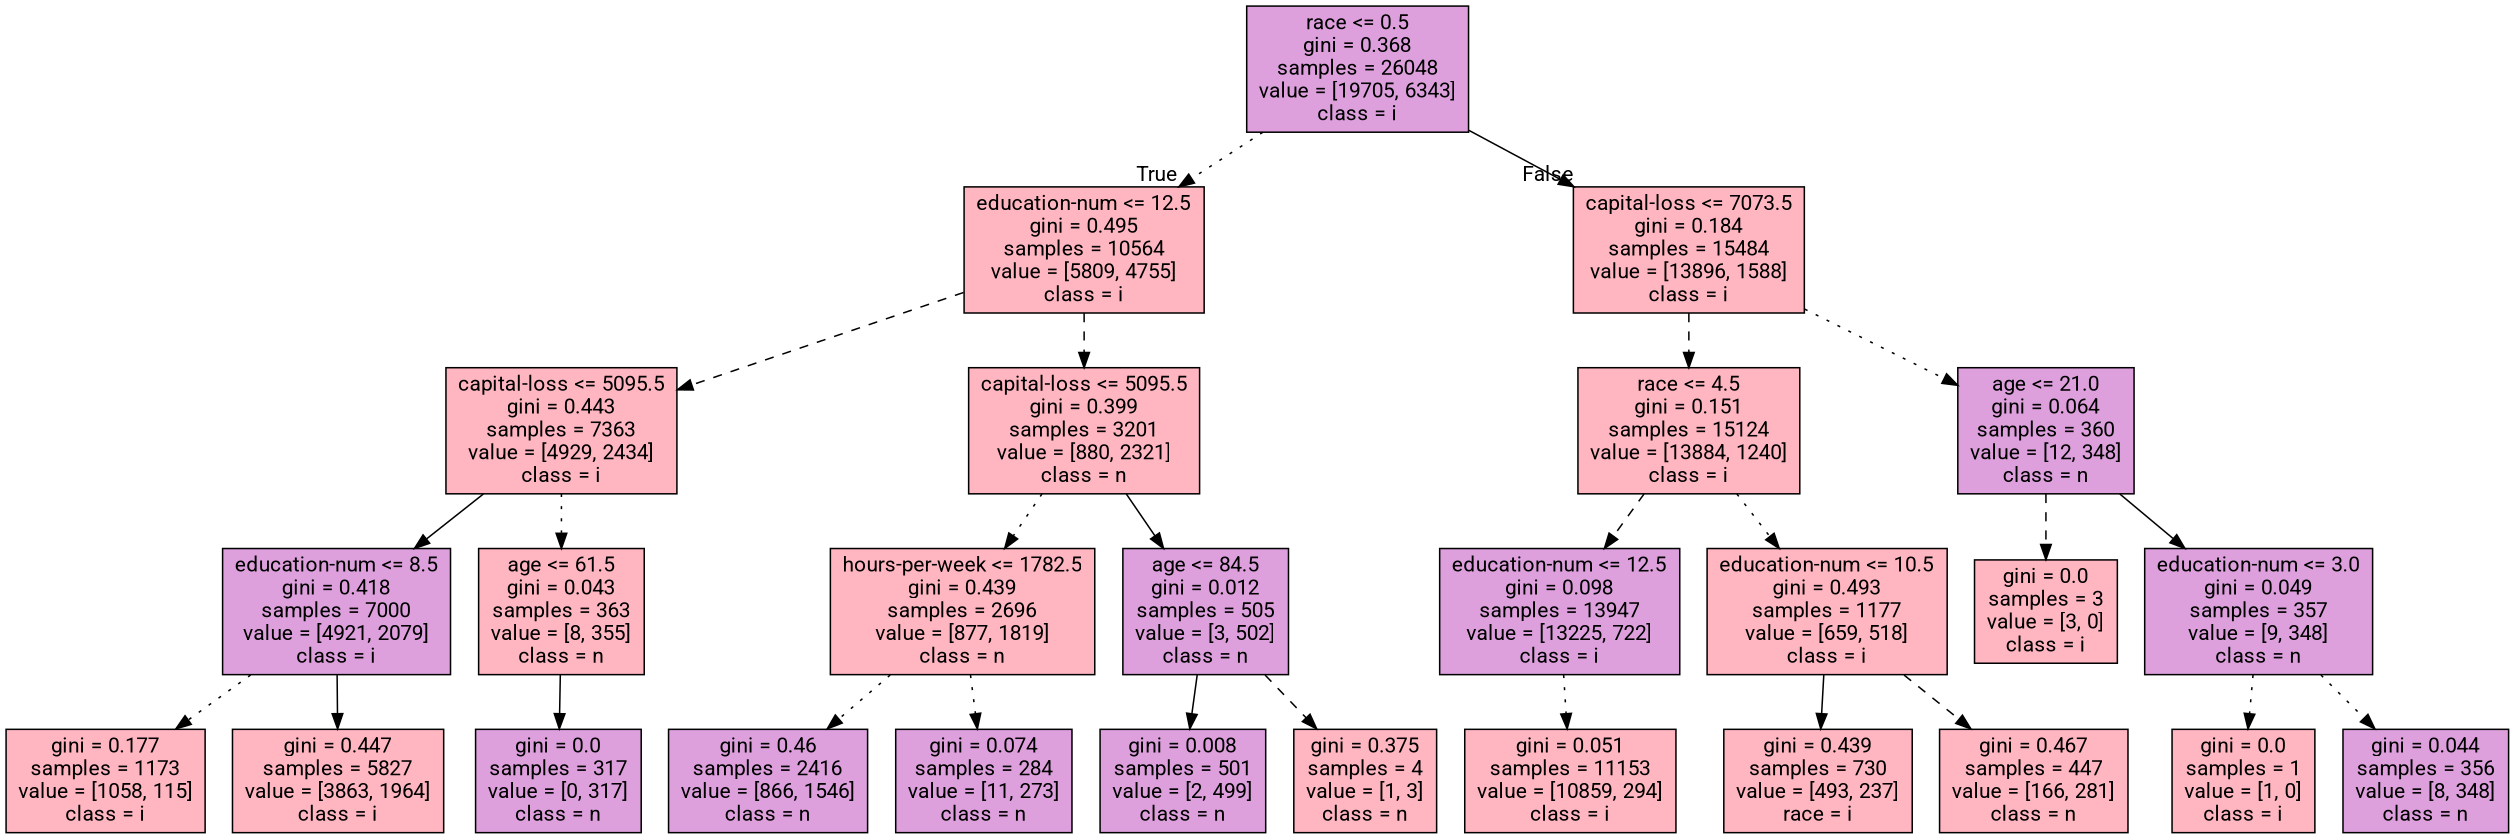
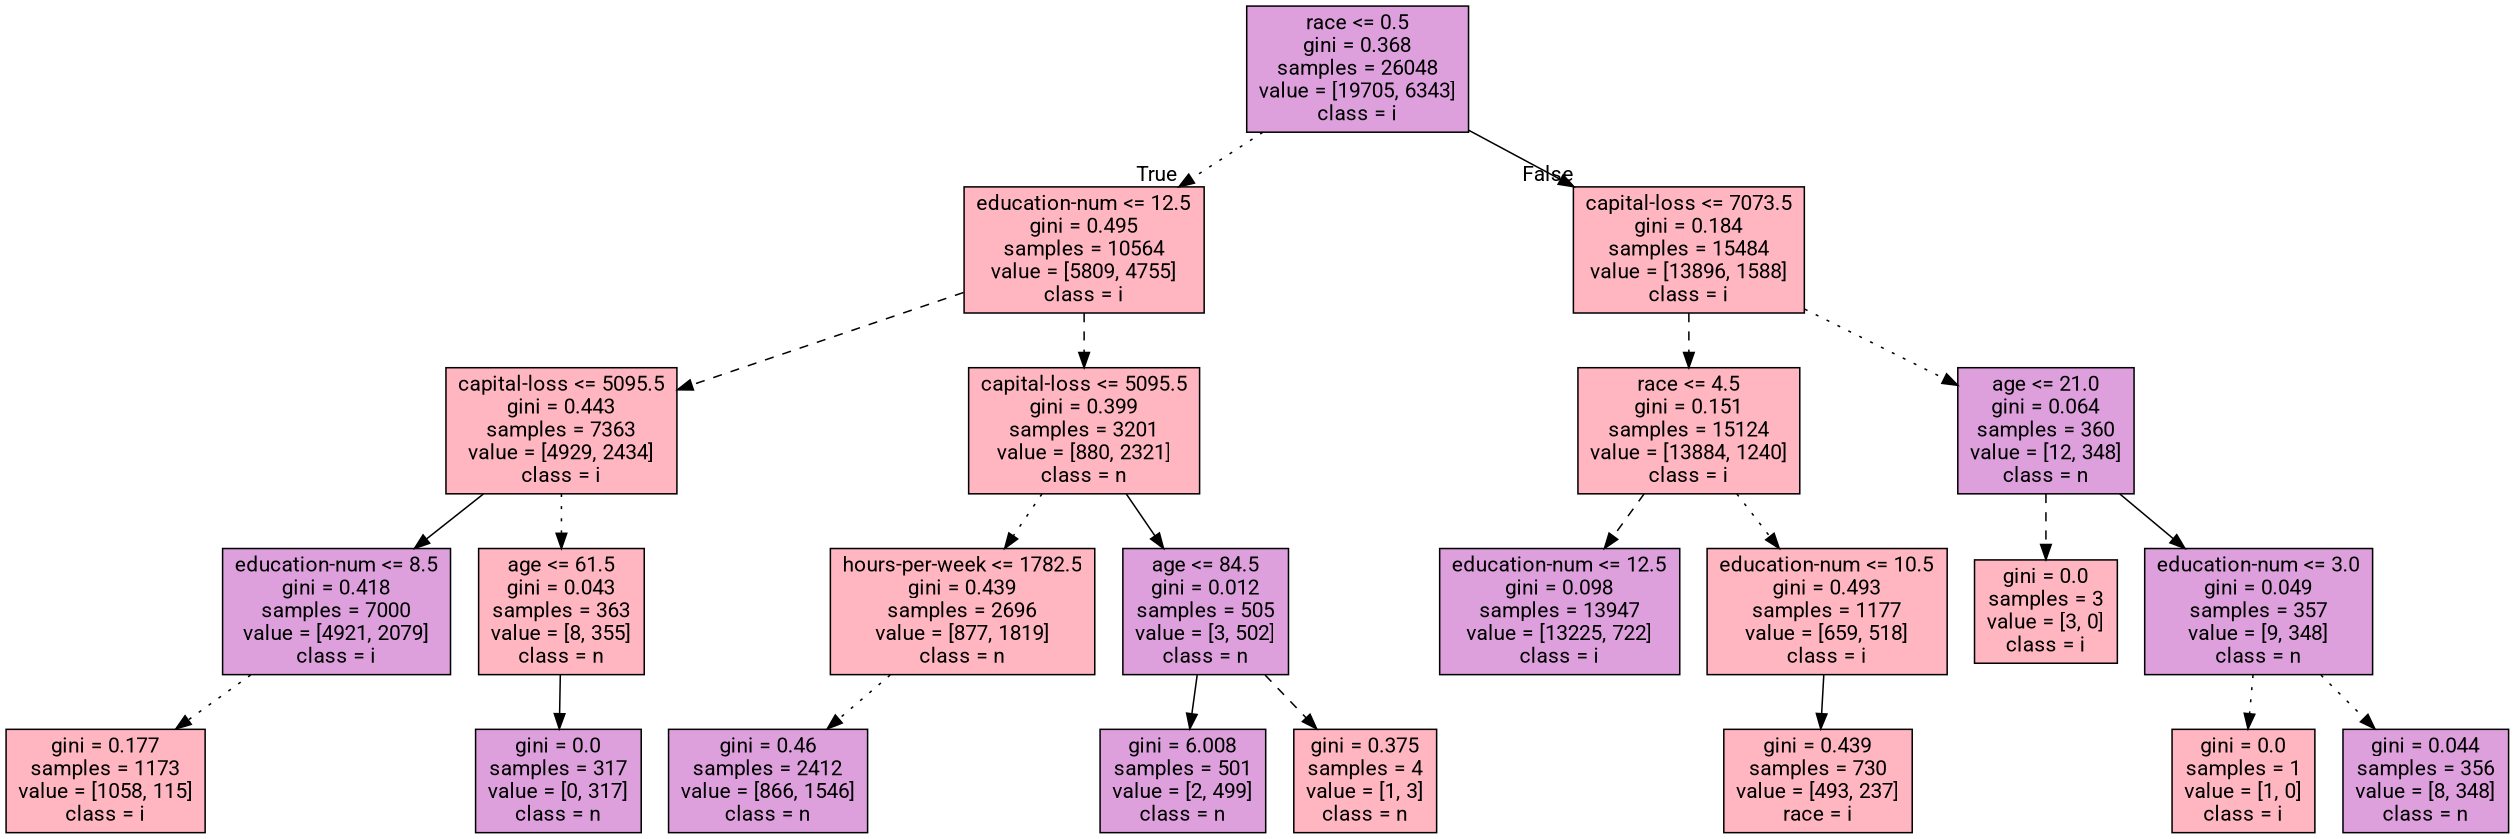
node "gini = 0.447 samples = 5827 value = [3863, 1964] class = i": removed
node "gini = 0.46 samples = 2416 value = [866, 1546] class = n": label "gini = 0.46 samples = 2416 value = [866, 1546] class = n" -> "gini = 0.46 samples = 2412 value = [866, 1546] class = n"
node "gini = 0.074 samples = 284 value = [11, 273] class = n": removed
node "gini = 0.008 samples = 501 value = [2, 499] class = n": label "gini = 0.008 samples = 501 value = [2, 499] class = n" -> "gini = 6.008 samples = 501 value = [2, 499] class = n"
node "gini = 0.051 samples = 11153 value = [10859, 294] class = i": removed
node "gini = 0.467 samples = 447 value = [166, 281] class = n": removed
